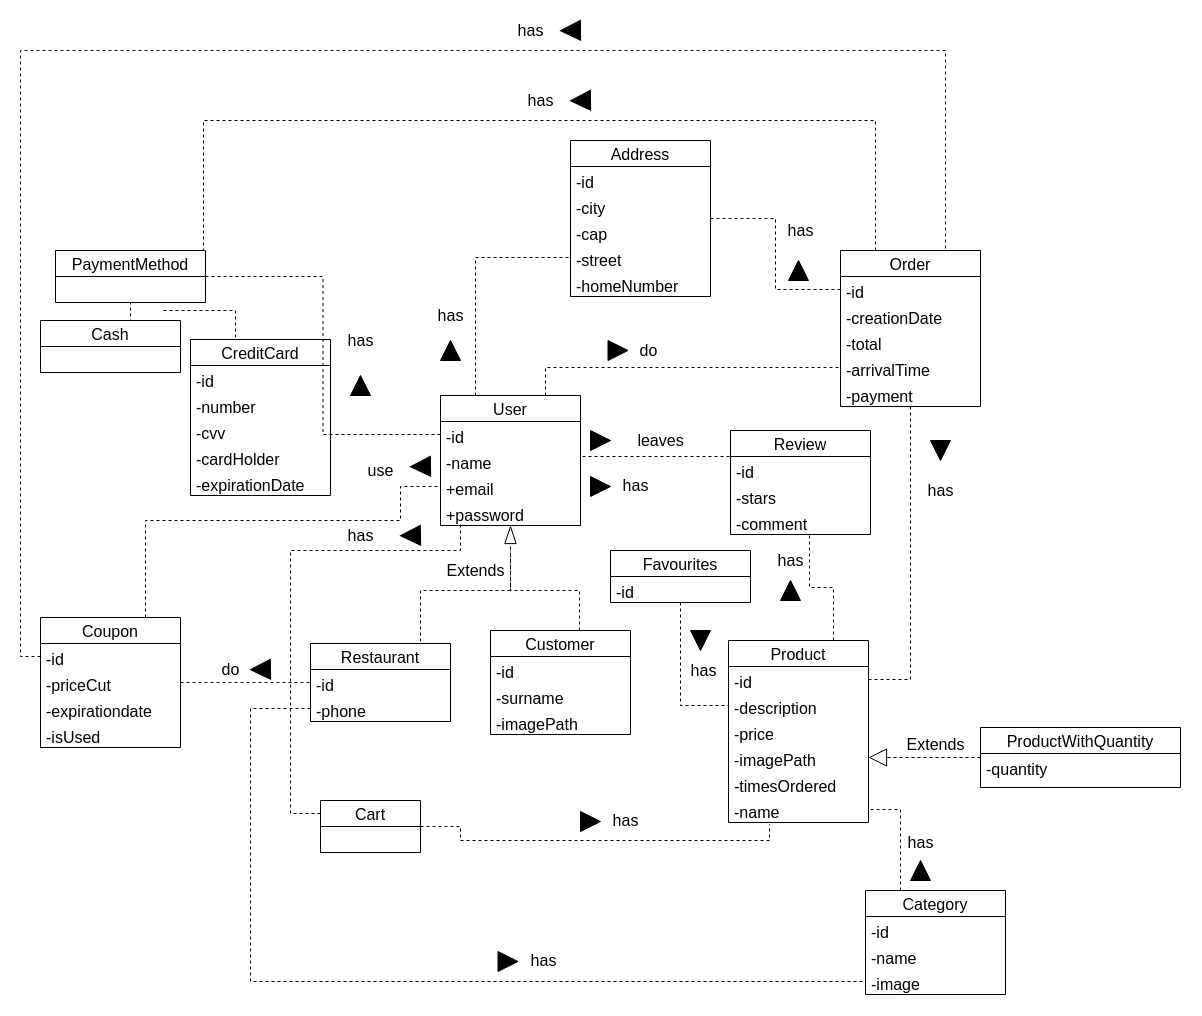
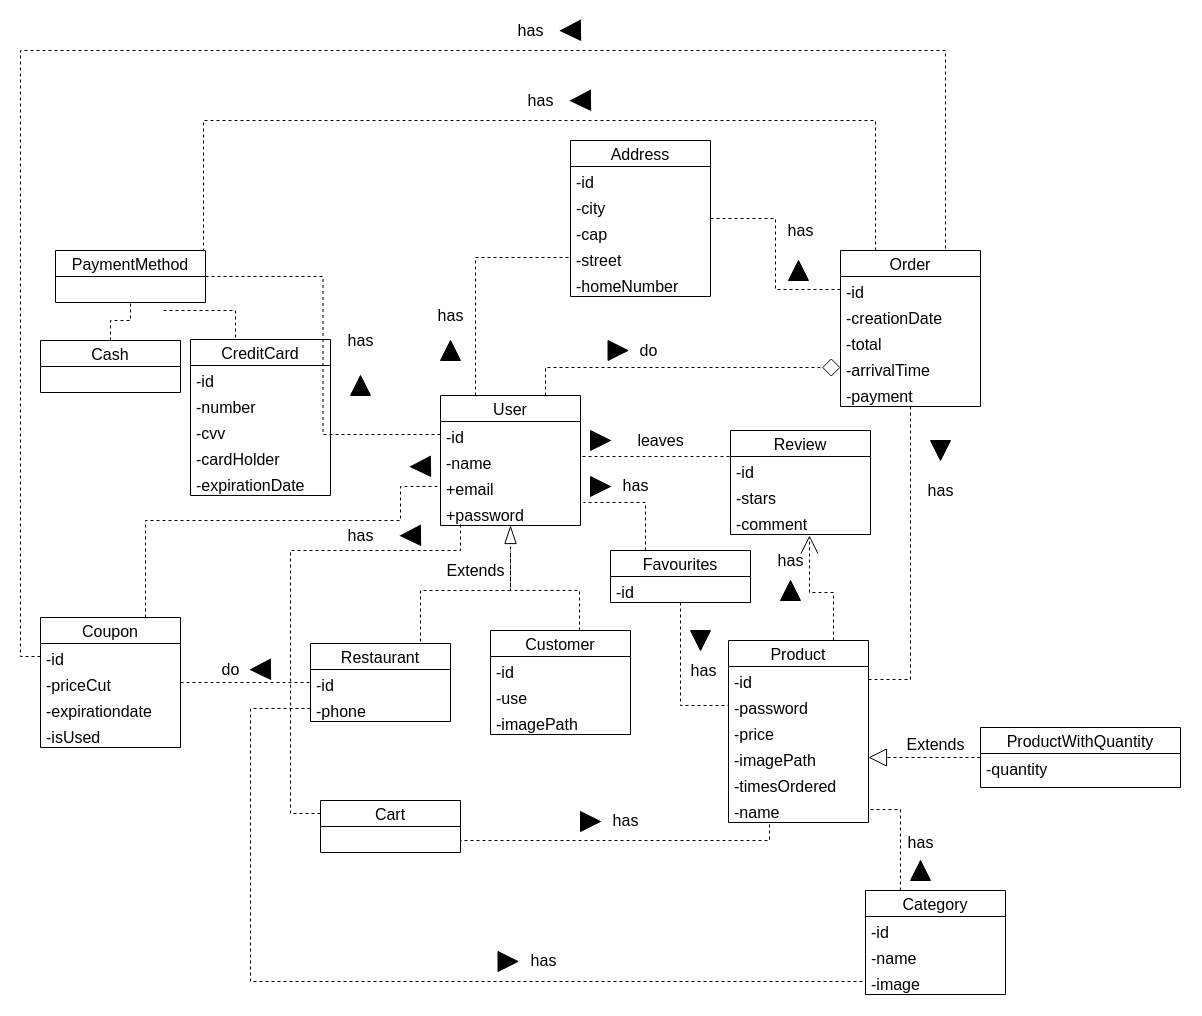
node "Cash": moved (111, 347) -> (111, 367)
edge "-arrivalTime" -- "User": arrowhead none -> diamond
node "use": removed
edge "+password" -- "Favourites": added
edge "-comment" -- "Product": arrowhead none -> open
node "-surname": label "-surname" -> "-use"
node "-description": label "-description" -> "-password"
node "Cart": size 100x52 -> 140x52
